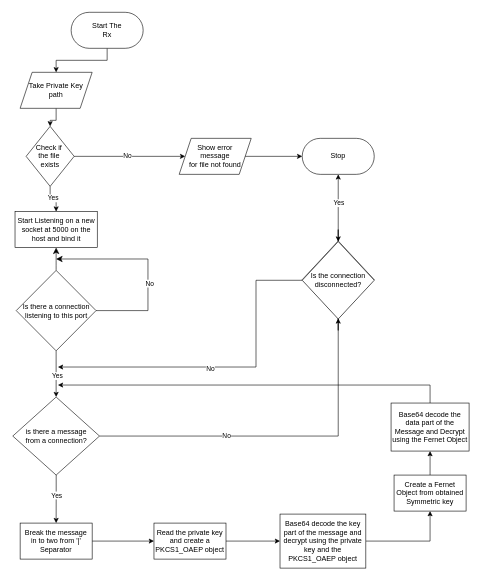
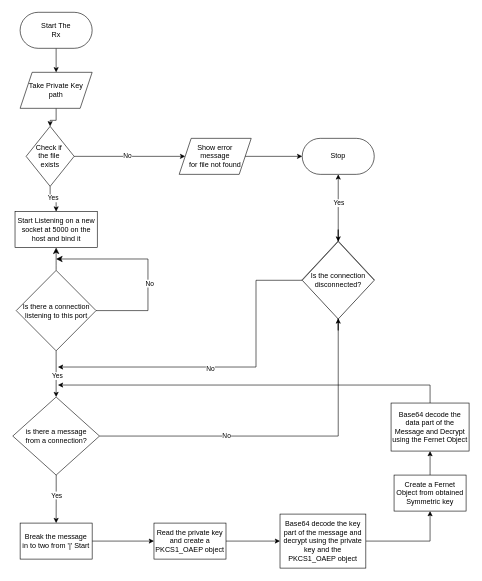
node "Start The Rx": moved (107, 30) -> (56, 30)
node "Break the message in to two from '|' Separator": label "Break the message in to two from '|' Separator" -> "Break the message in to two from '|' Start"
